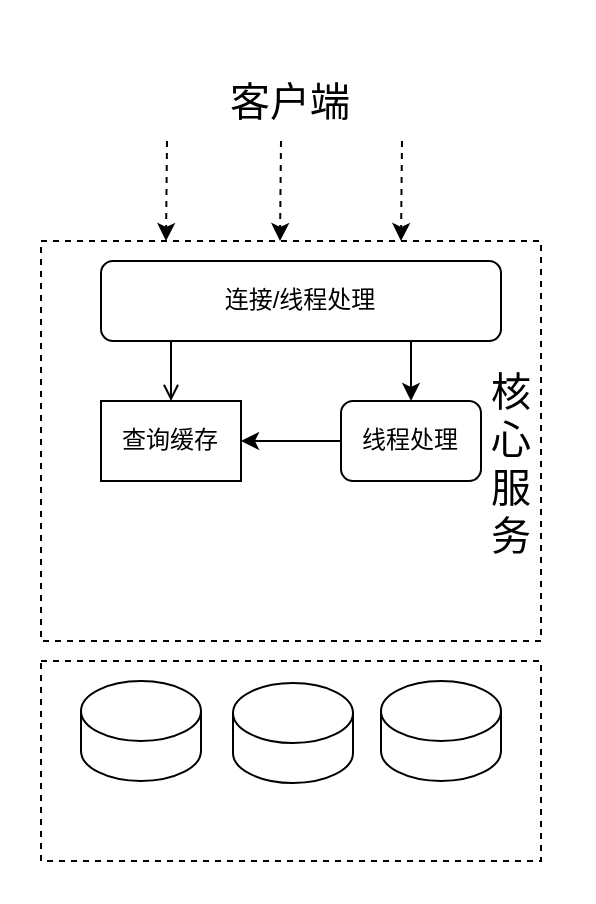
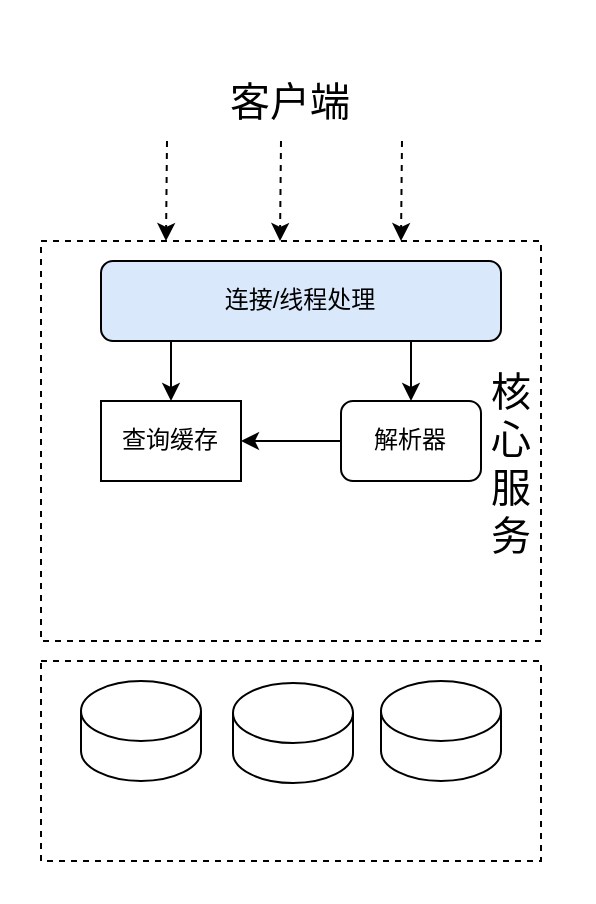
node "连接/线程处理": fillcolor #ffffff -> #dae8fc
edge "连接/线程处理" -> "查询缓存": arrowhead open -> classic
node "线程处理": label "线程处理" -> "解析器"
